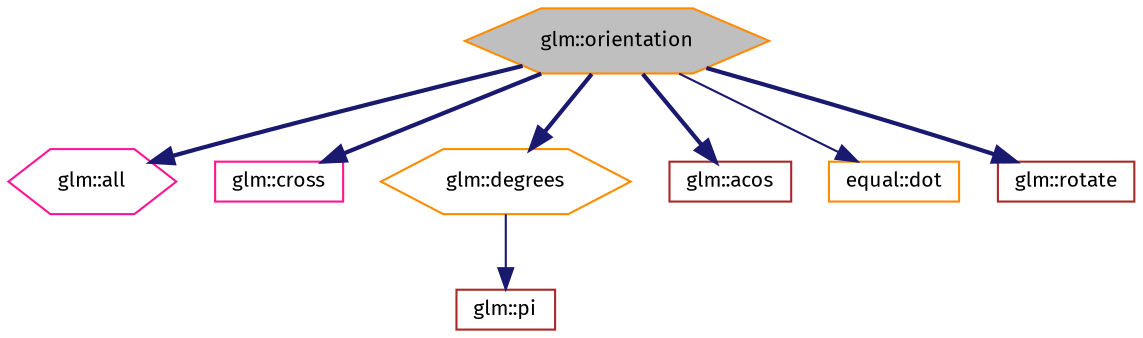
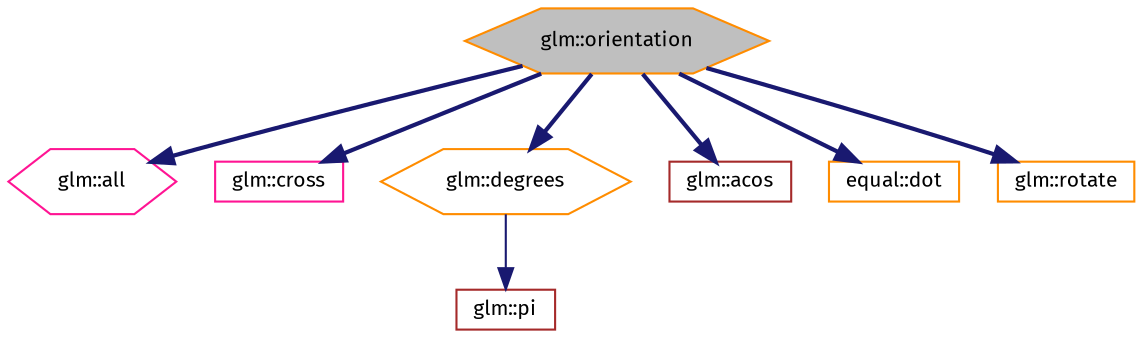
edge "glm::orientation" -> "equal::dot": style solid -> bold
node "glm::rotate": color brown -> darkorange
